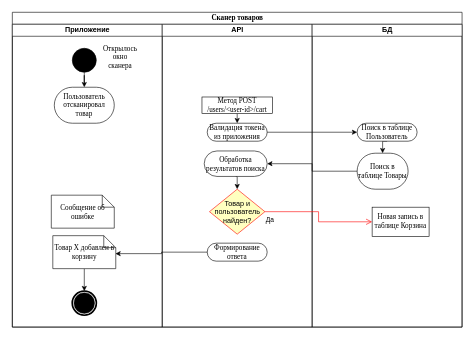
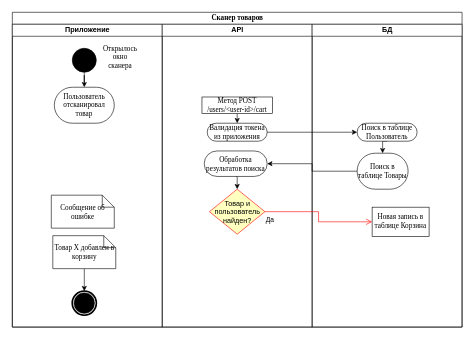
node "Формирование ответа": removed
edge "Формирование ответа" -> "Товар X добавлен в корзину": removed
